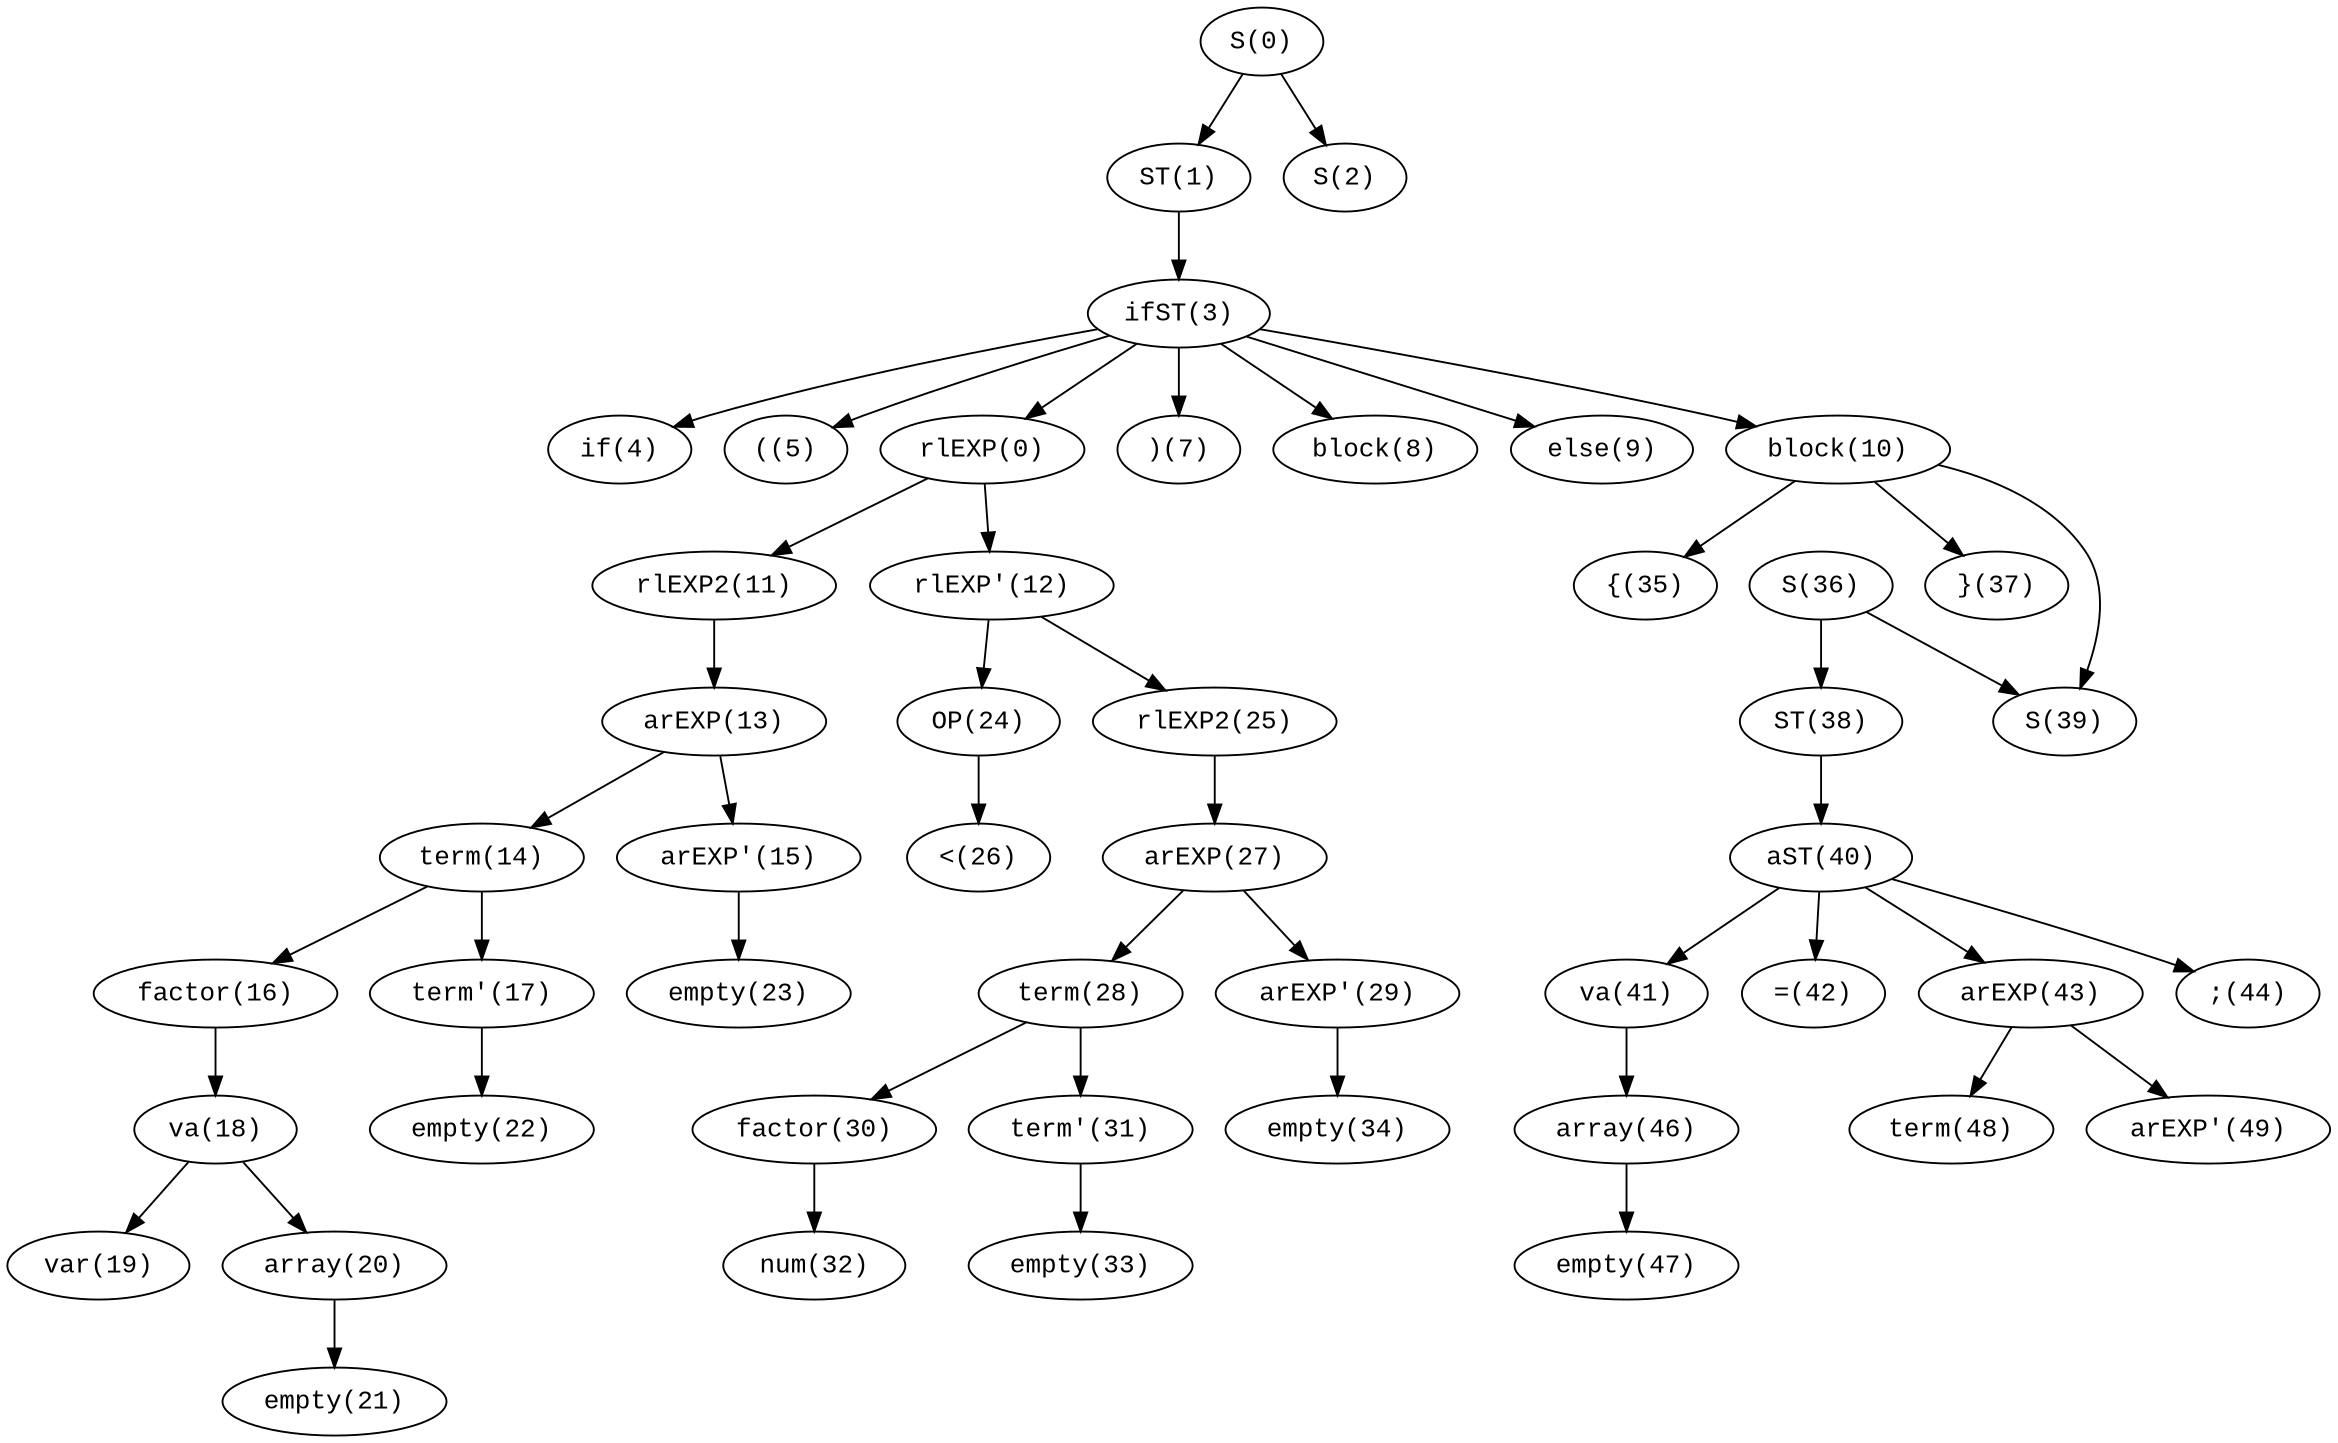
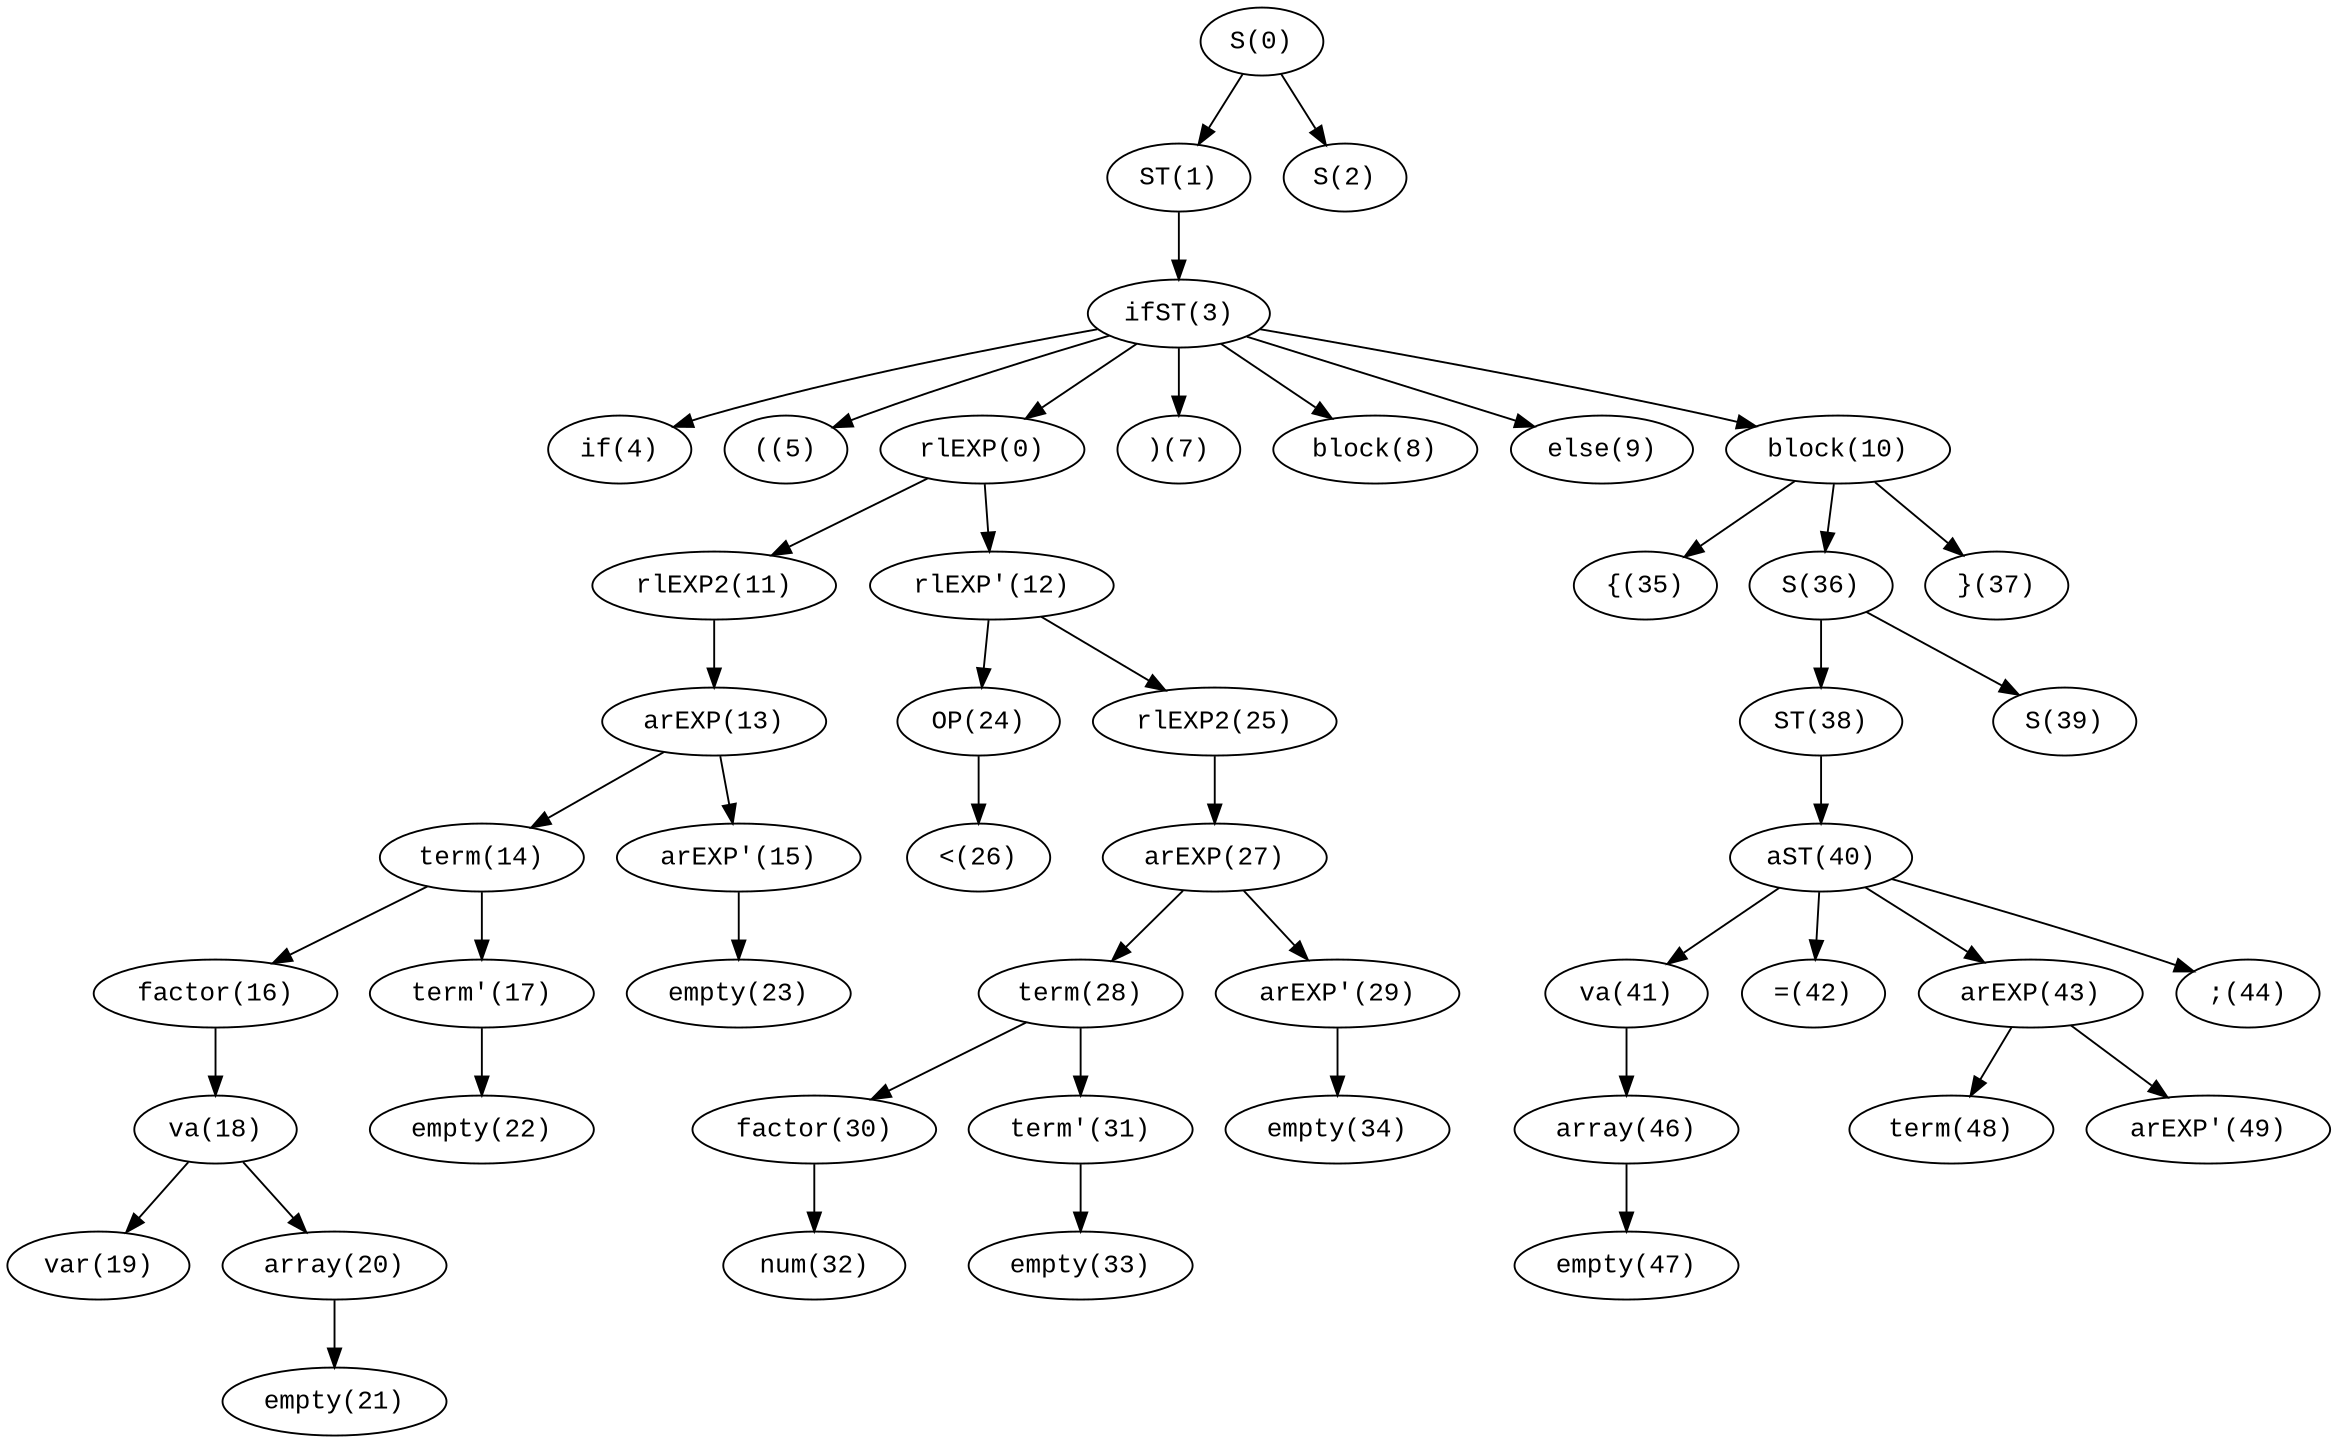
edge "block(10)" -> "S(39)": now "block(10)" -> "S(36)"
